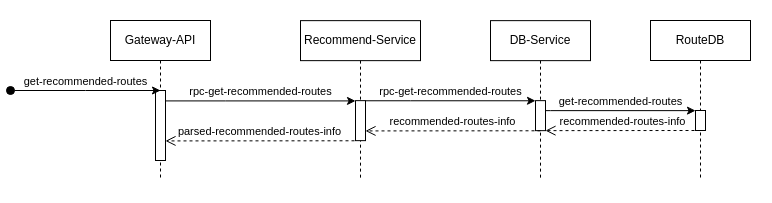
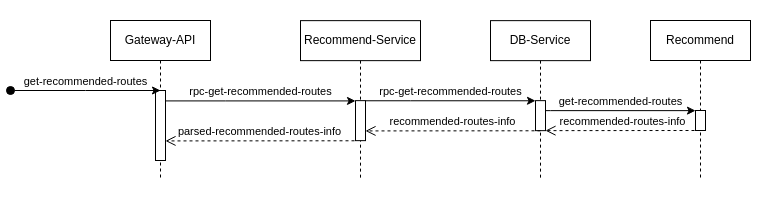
node "RouteDB": label "RouteDB" -> "Recommend"
